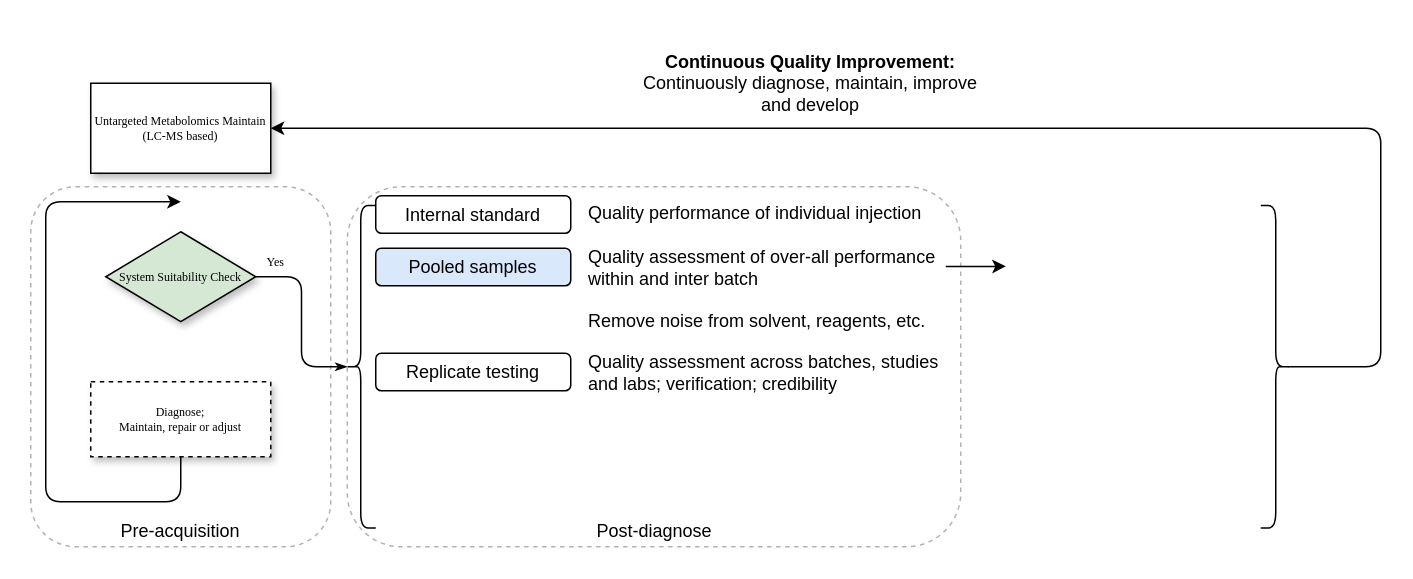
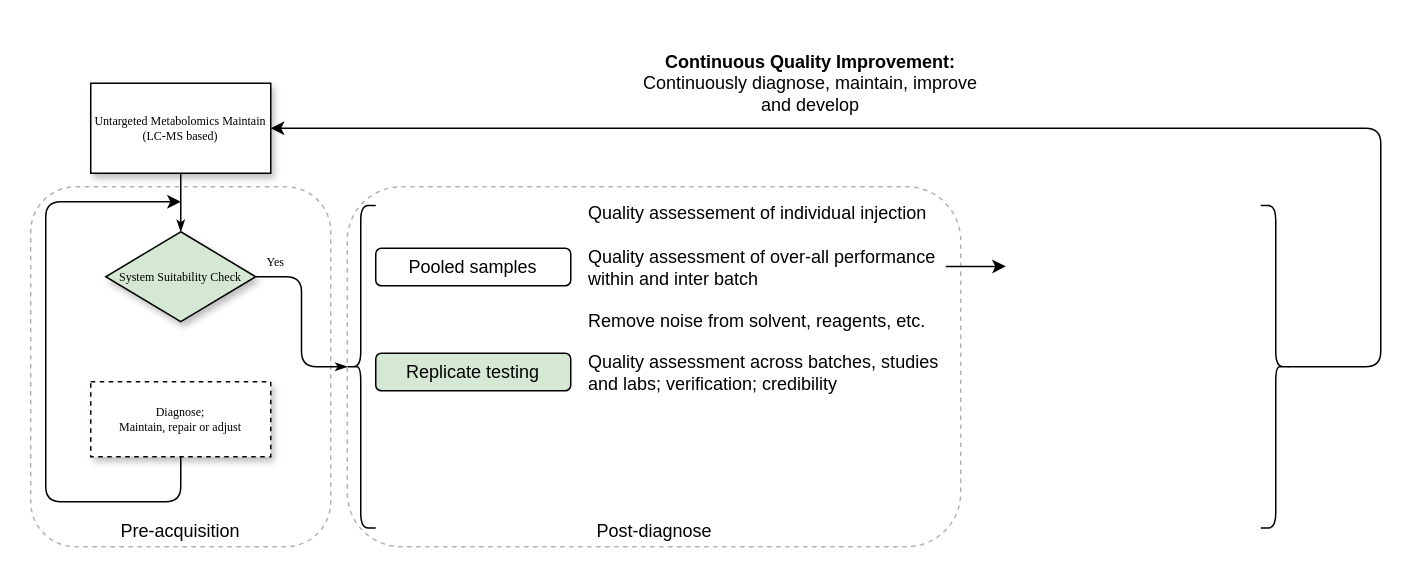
edge "Untargeted Metabolomics Maintain (LC-MS based)" -> "System Suitability Check": added
node "Quality performance of individual injection": label "Quality performance of individual injection" -> "Quality assessement of individual injection"
node "Internal standard": removed
node "Pooled samples": fillcolor #dae8fc -> #ffffff
node "Replicate testing": fillcolor #ffffff -> #d5e8d4
